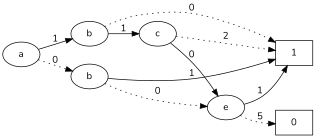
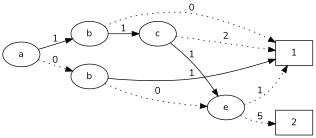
edge "c" -> "e": label "0" -> "1"
edge "e" -> "1": style solid -> dotted
node "0": label "0" -> "2"
